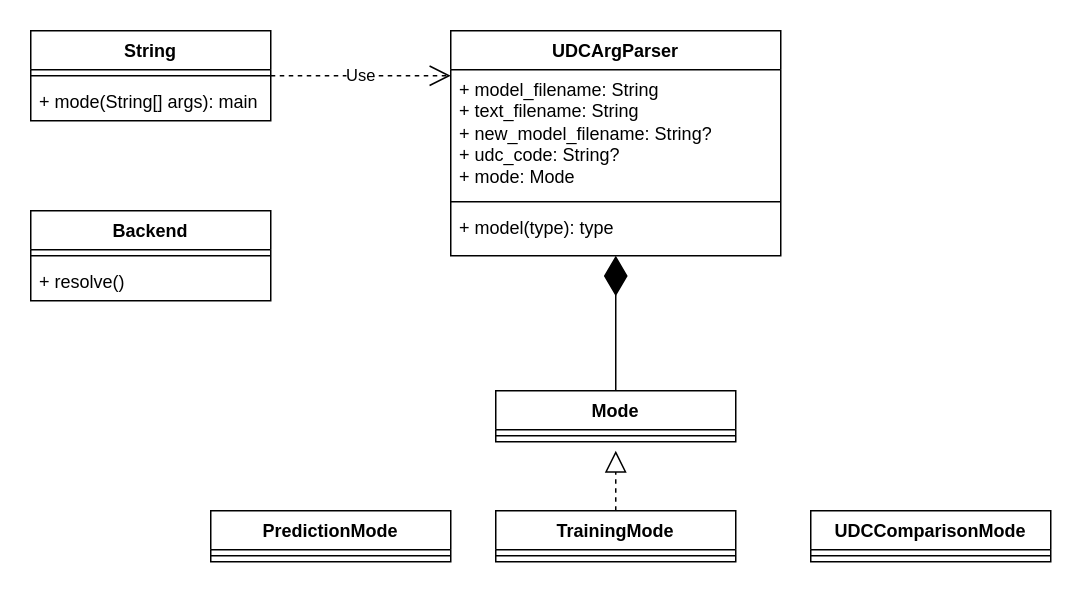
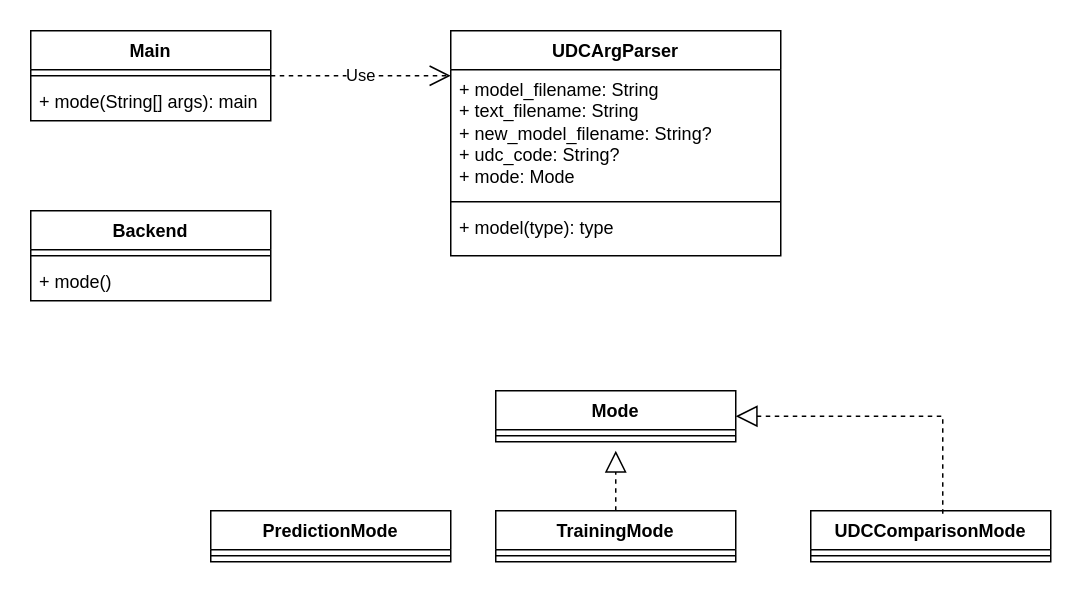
node "String": label "String" -> "Main"
node "+ resolve()": label "+ resolve()" -> "+ mode()"
edge "Mode" -> "+ model(type): type": removed
edge "UDCComparisonMode" -> "Mode": added
